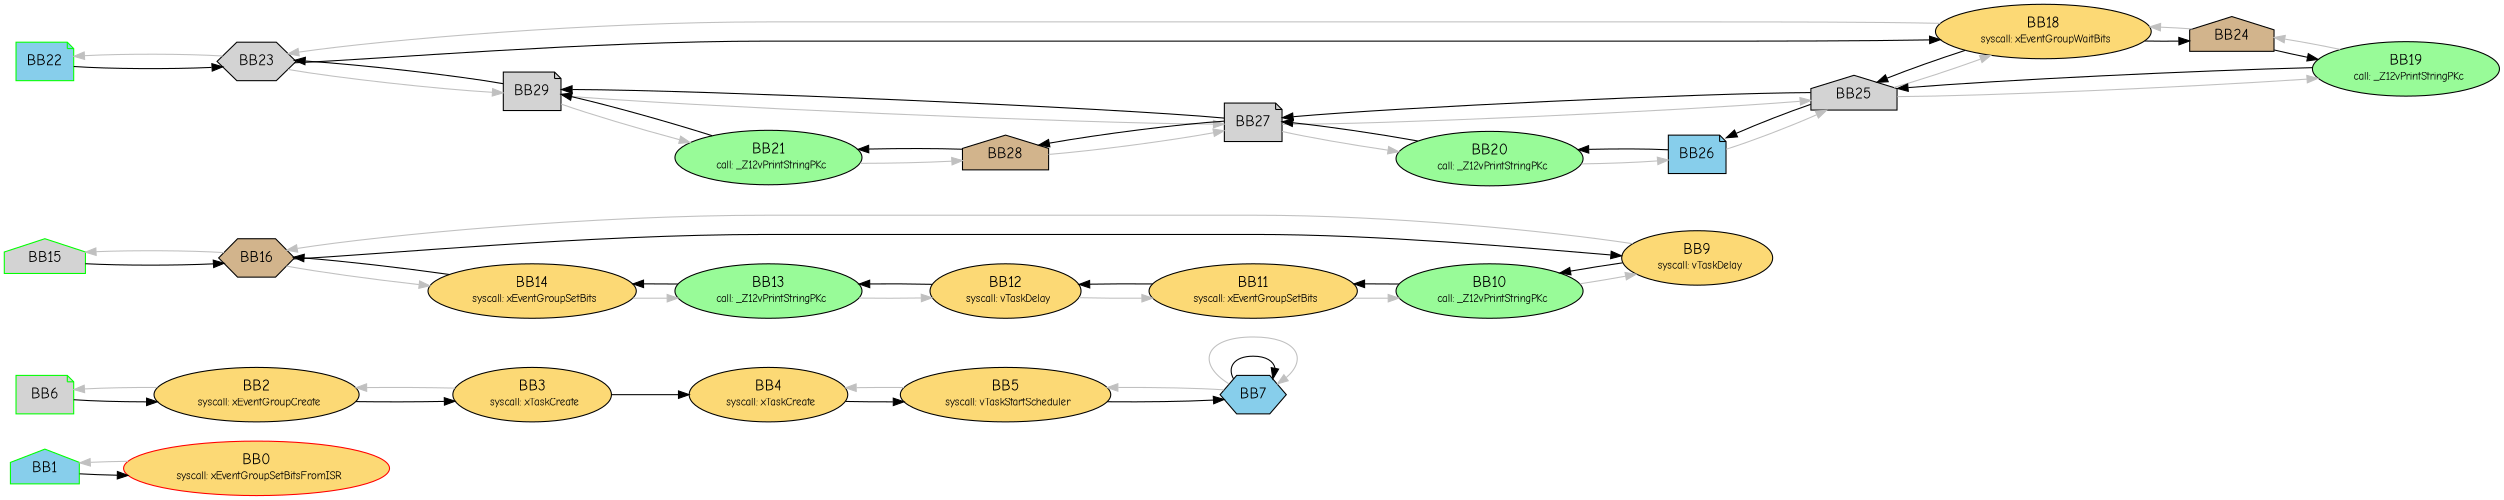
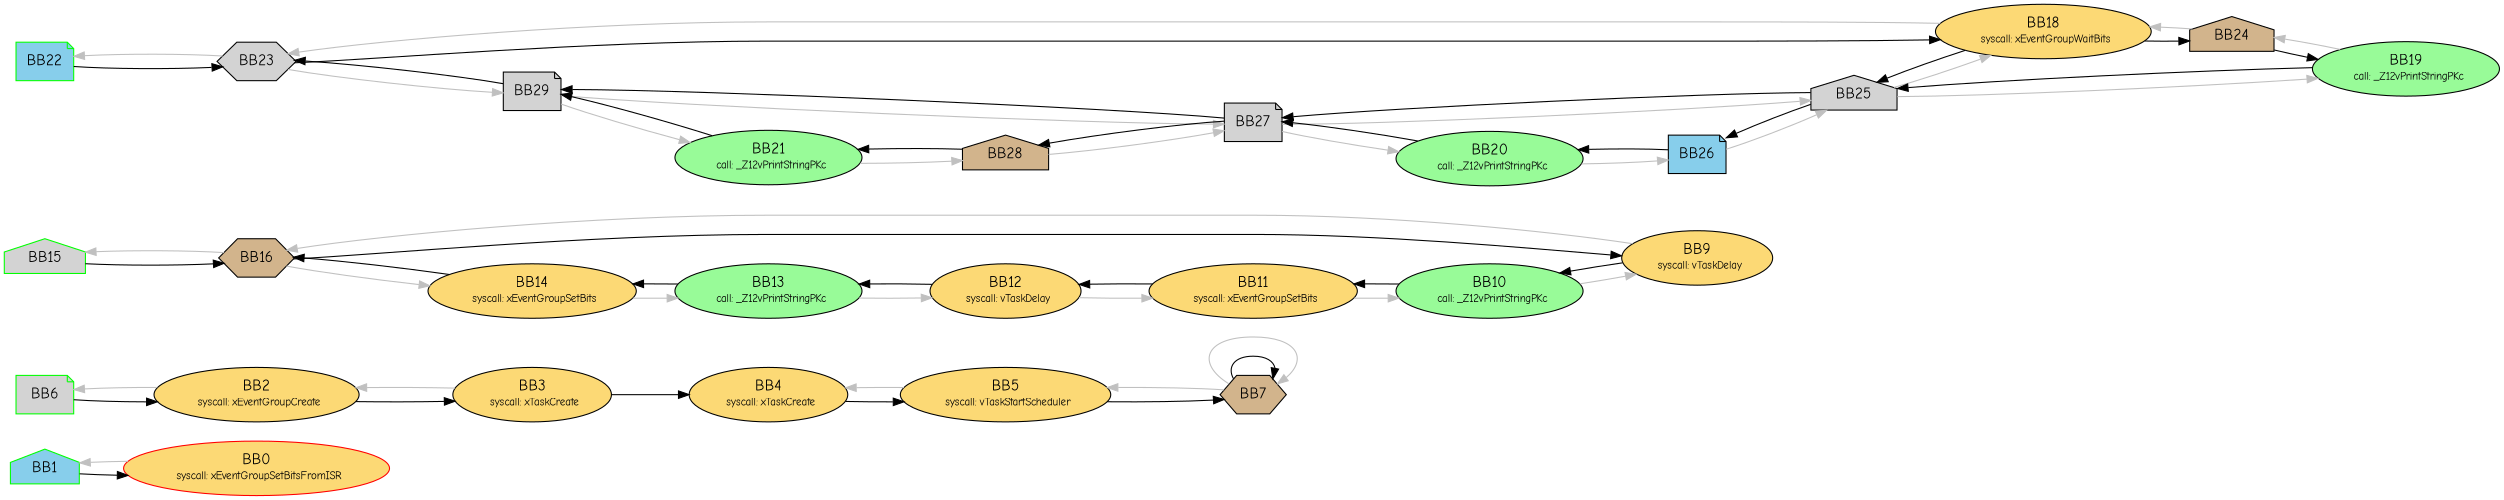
node "BB7": fillcolor skyblue -> tan
